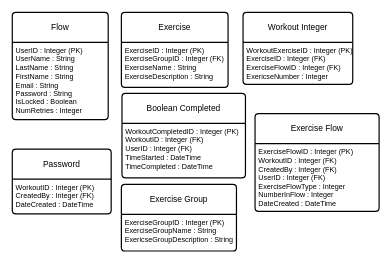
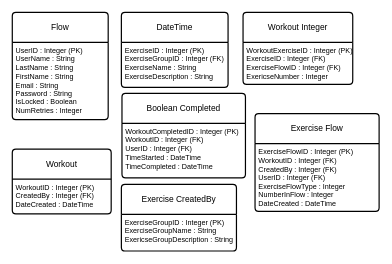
node "Exercise": label "Exercise" -> "DateTime"
node "Password": label "Password" -> "Workout"
node "Exercise Group": label "Exercise Group" -> "Exercise CreatedBy"
